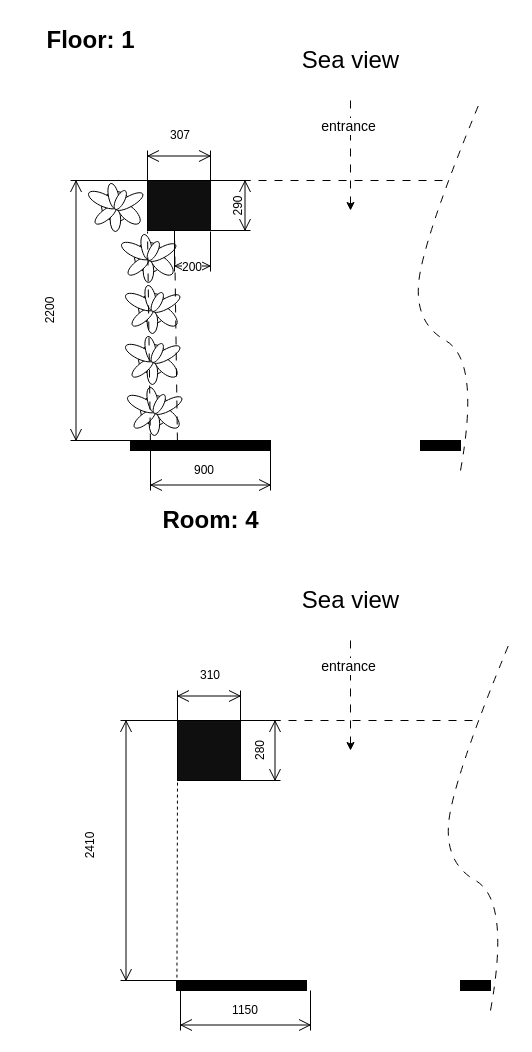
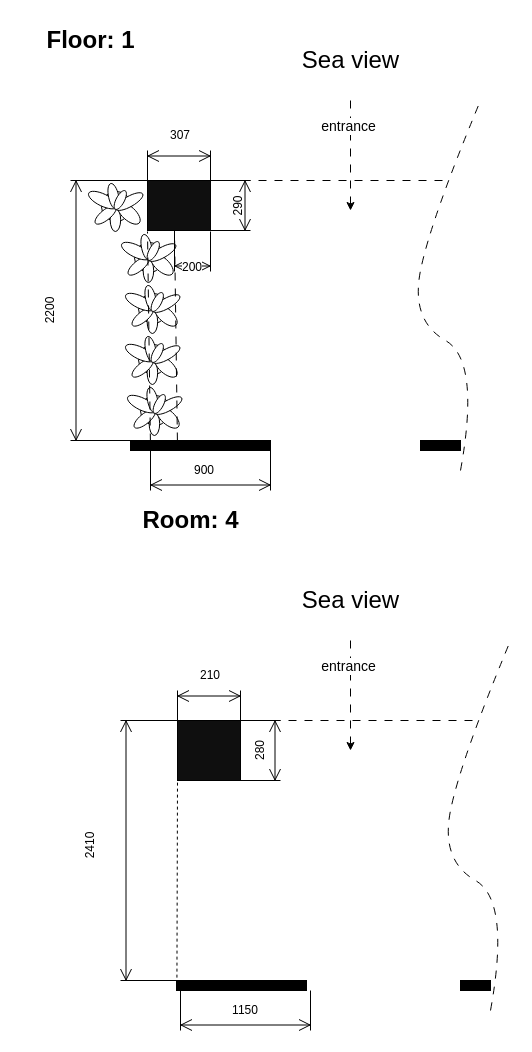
node "Room: 4": moved (211, 521) -> (191, 521)
node "310": label "310" -> "210"
